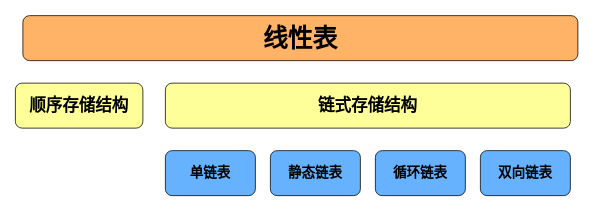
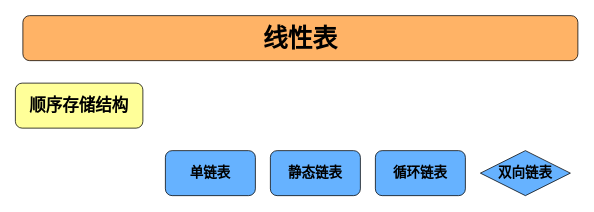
node "链式存储结构": removed
node "双向链表": shape rounded rectangle -> diamond
